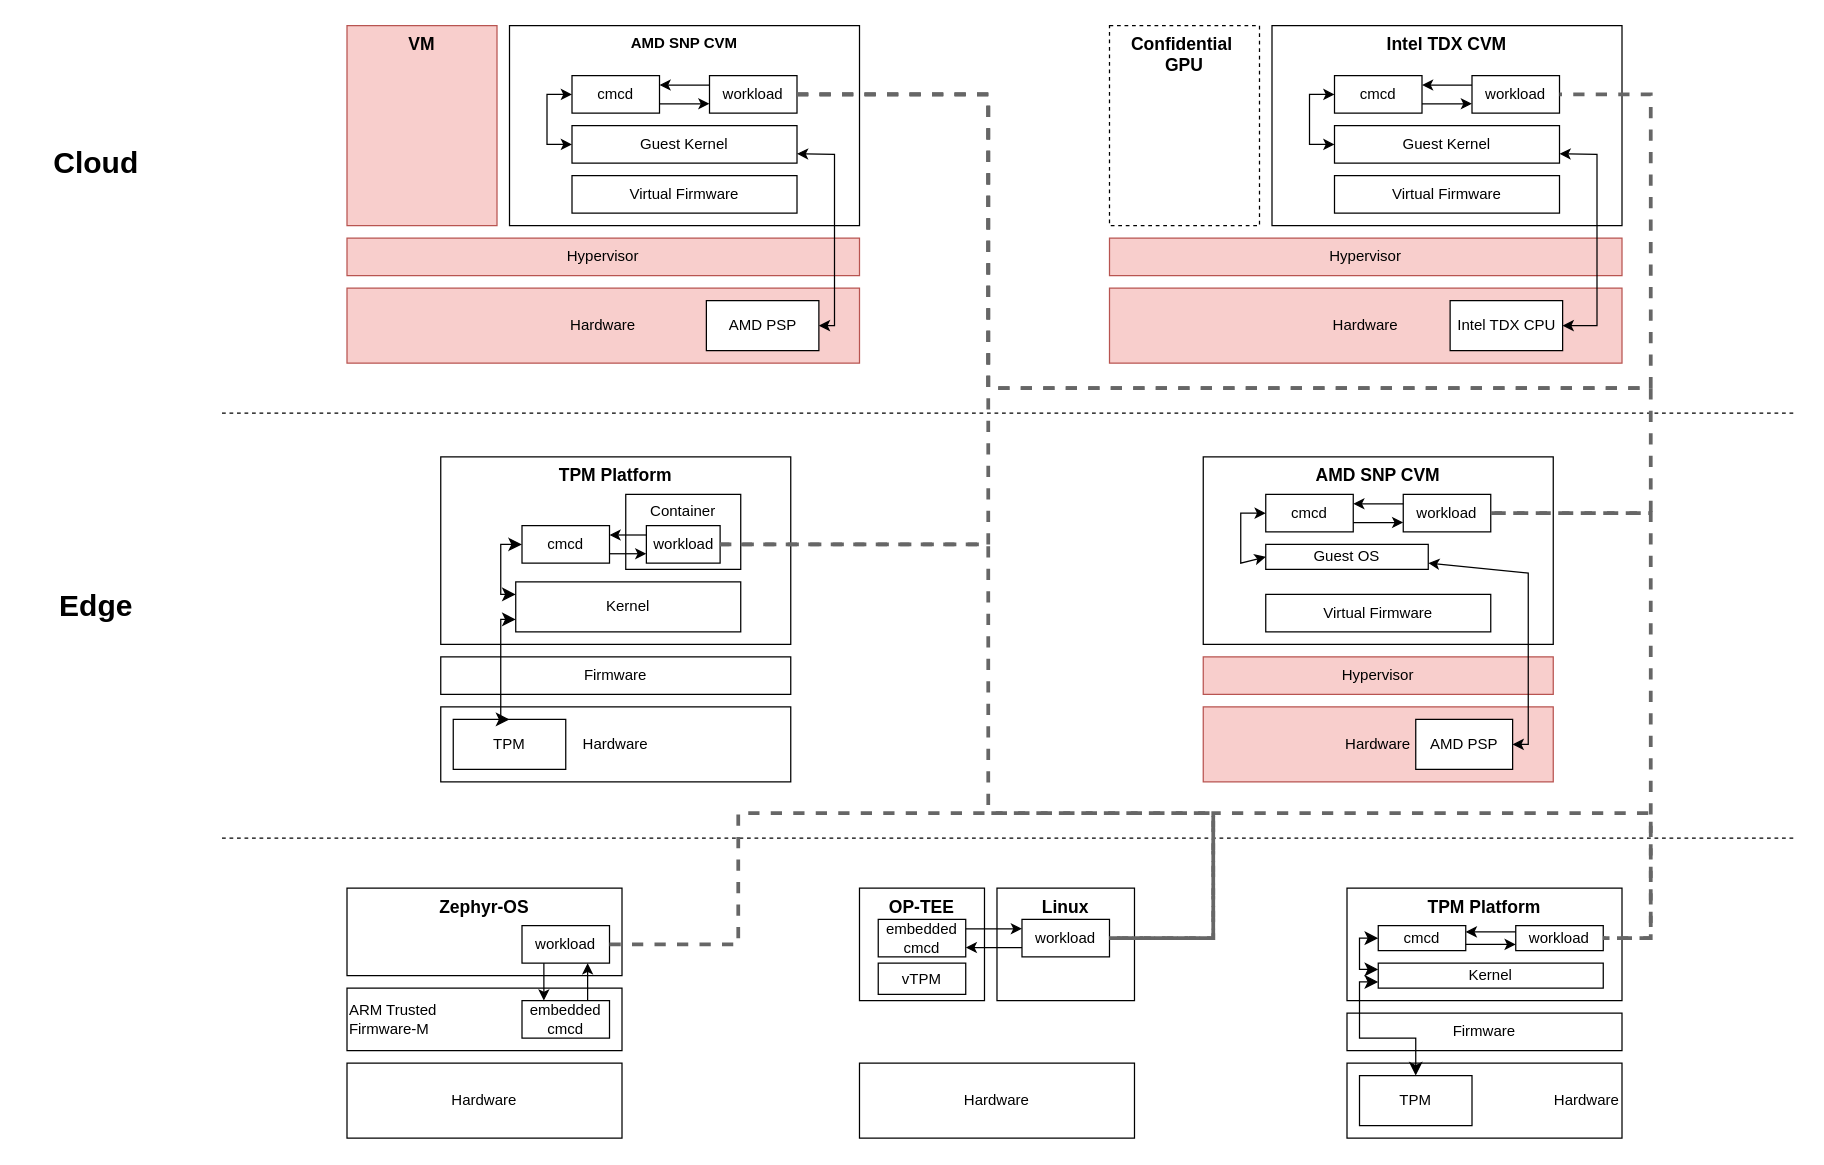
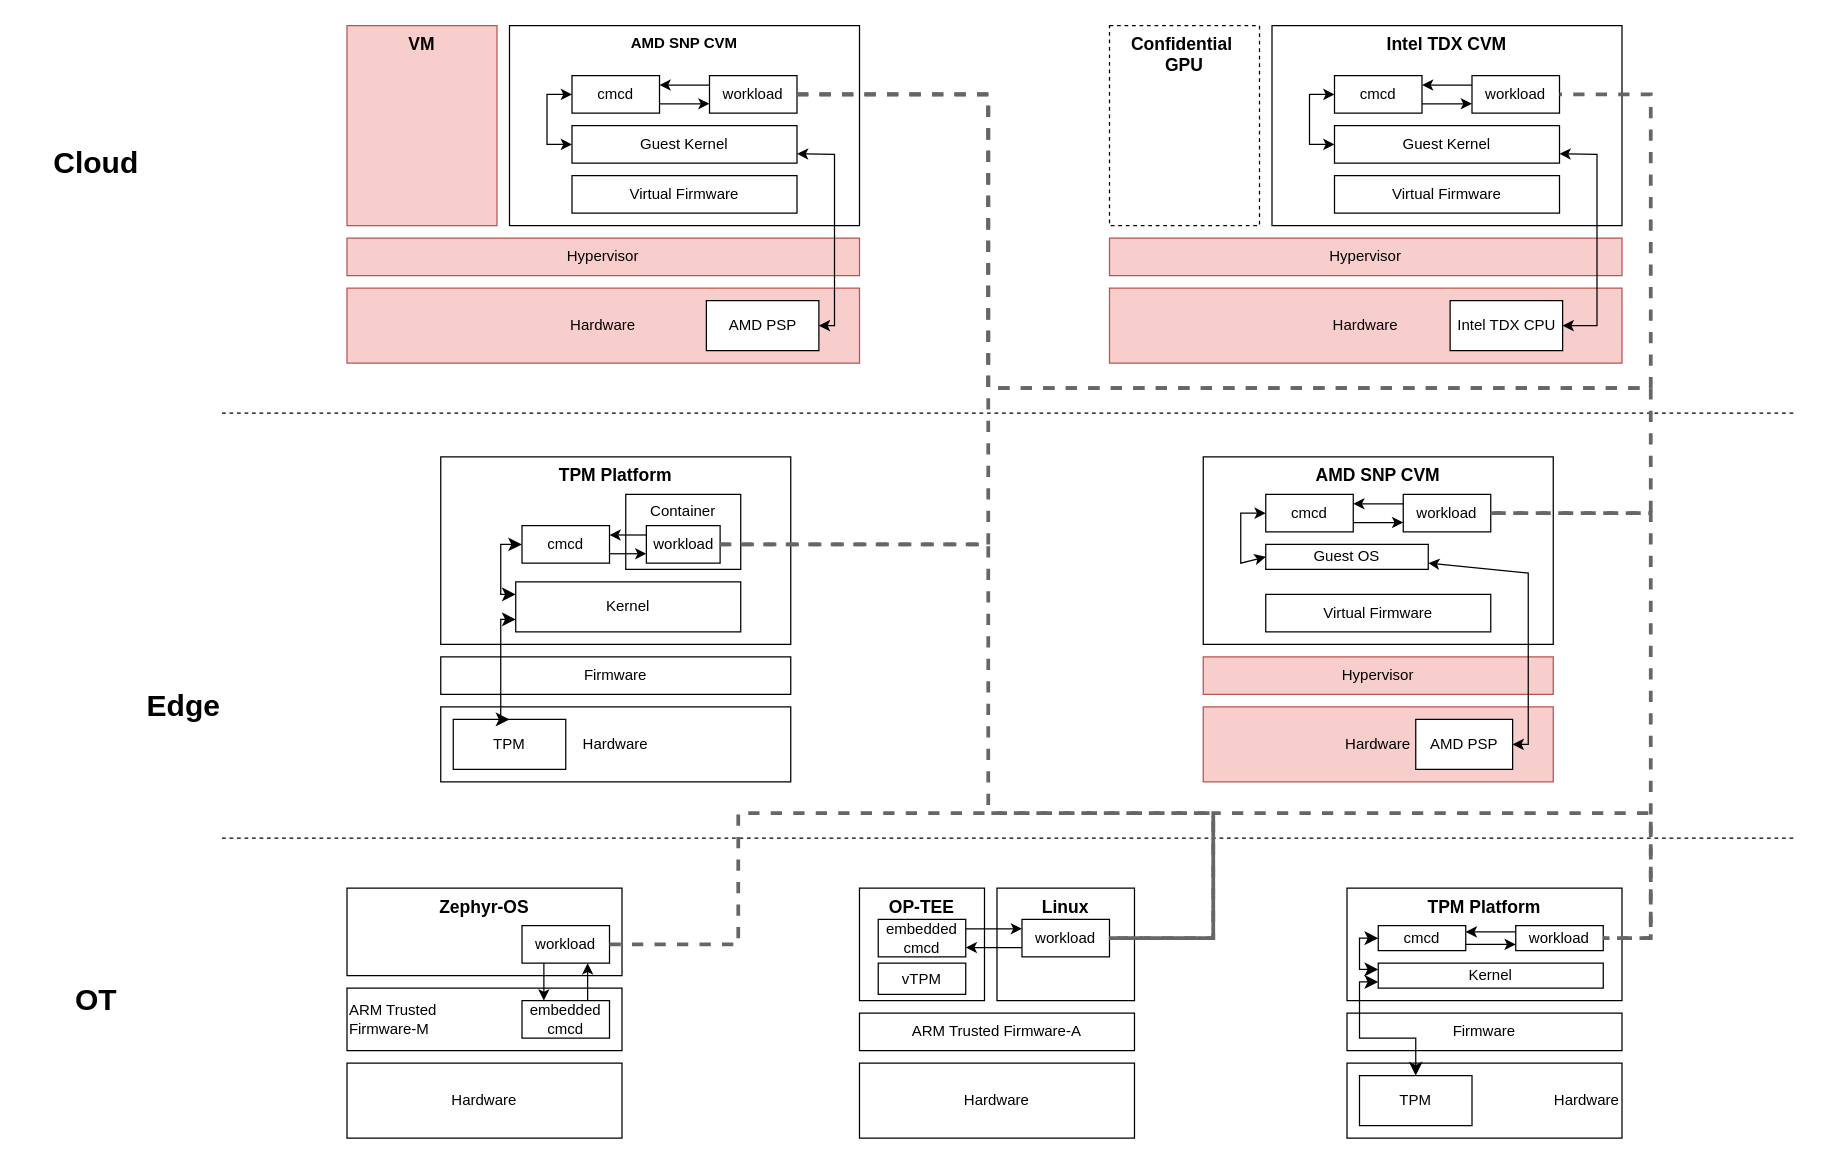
node "Edge": moved (96, 607) -> (184, 707)
node "OT": added
node "ARM Trusted Firmware-A": added
